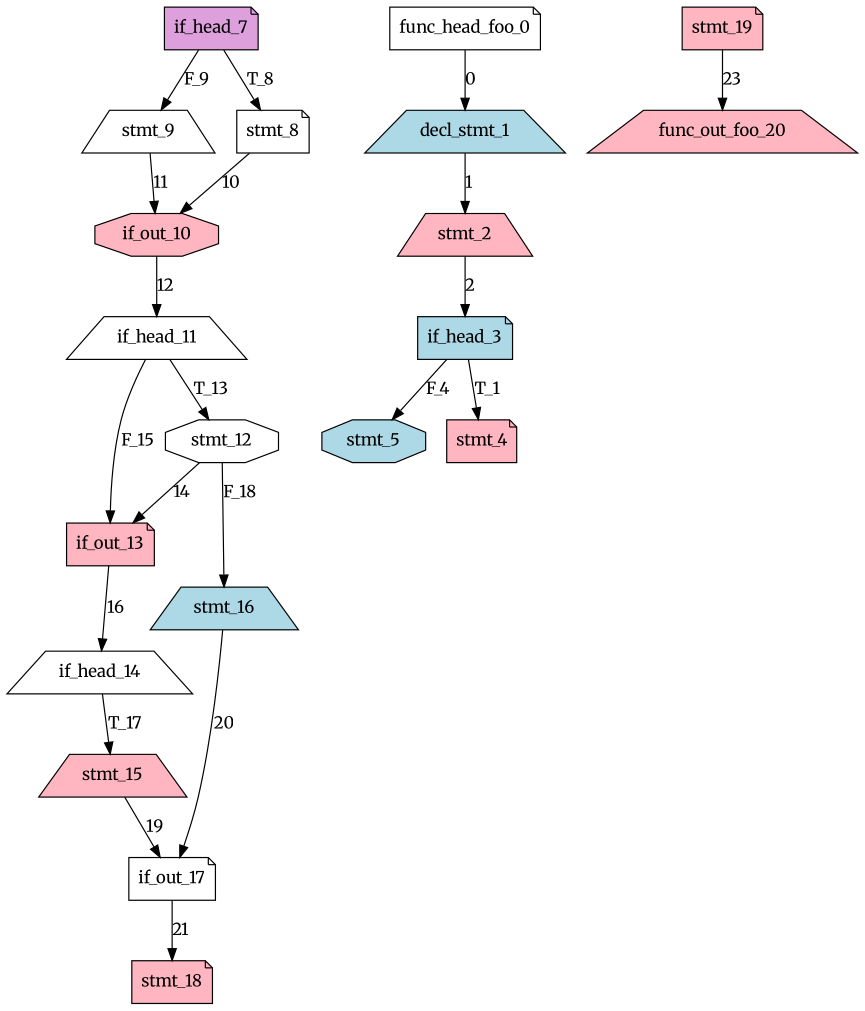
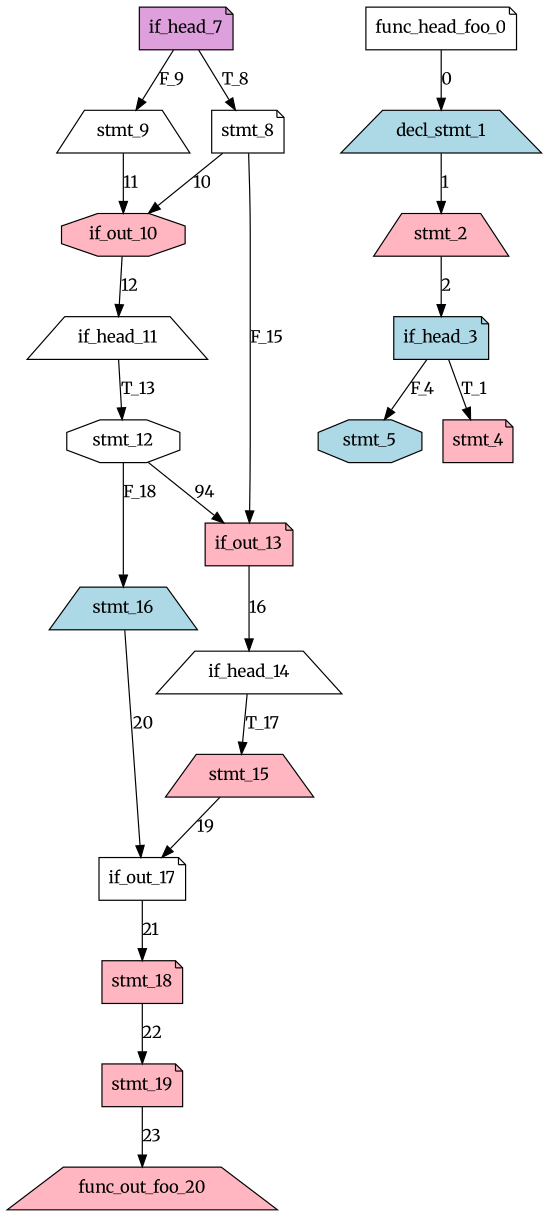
edge "if_head_11" -> "if_out_13": now "stmt_8" -> "if_out_13"
edge "stmt_12" -> "if_out_13": label "14" -> "94"
edge "stmt_18" -> "stmt_19": added, label "22"
